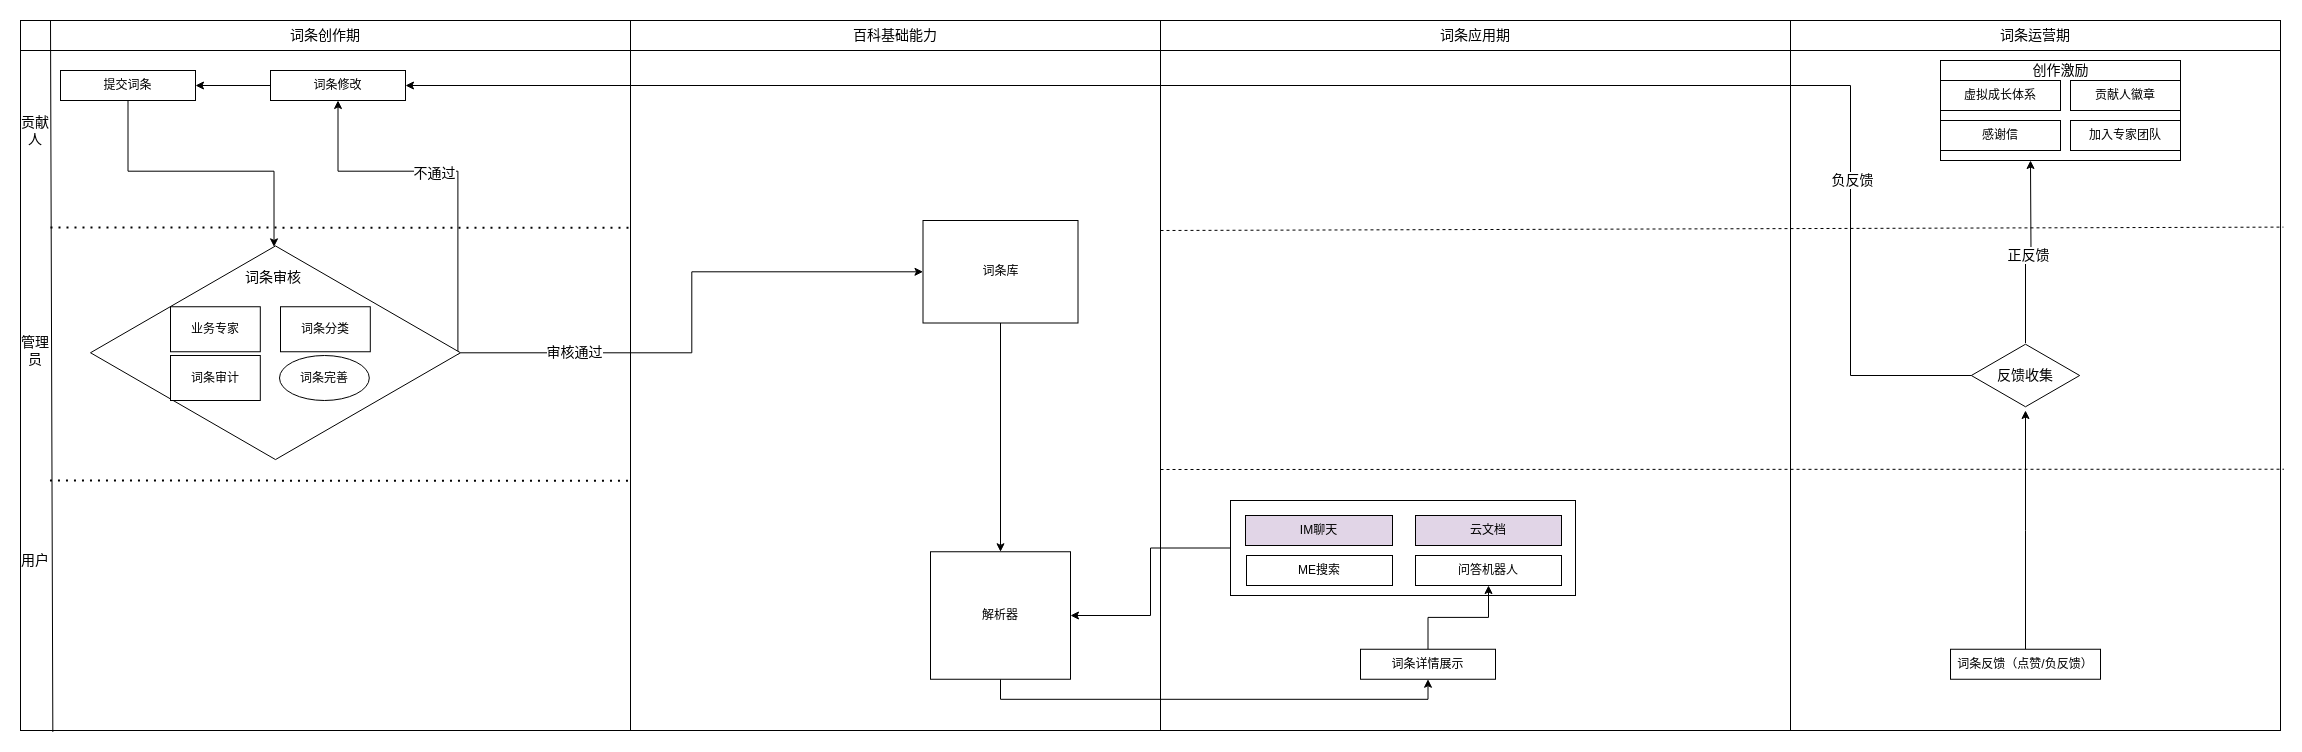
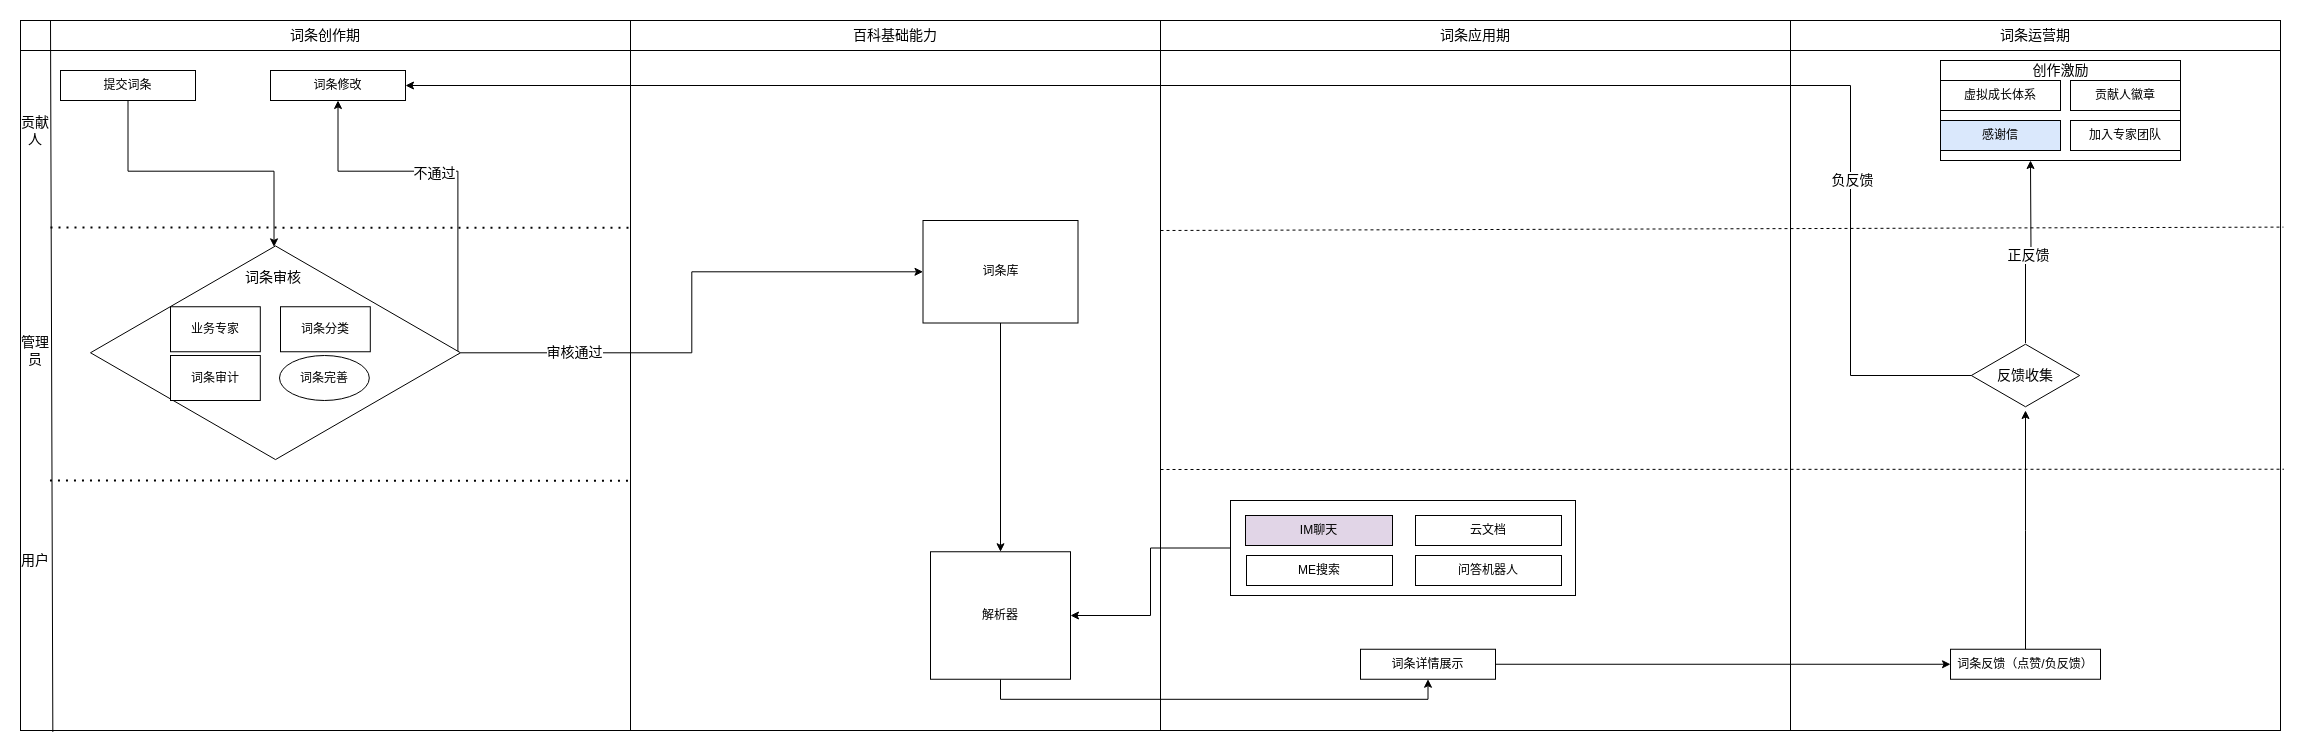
edge "词条修改" -> "提交词条": removed
node "感谢信": fillcolor #ffffff -> #dae8fc
node "云文档": fillcolor #e1d5e7 -> #ffffff
edge "词条详情展示" -> "问答机器人": now "词条详情展示" -> "词条反馈（点赞/负反馈）"
